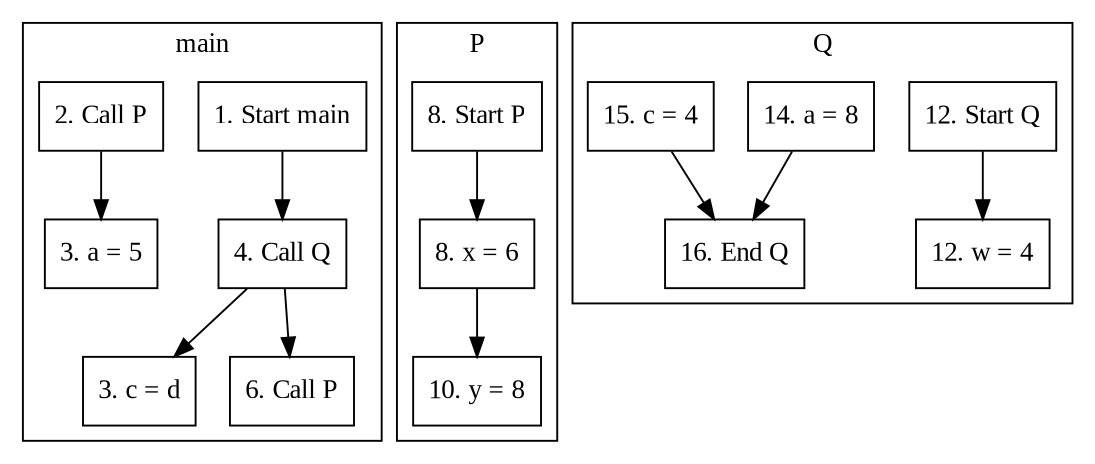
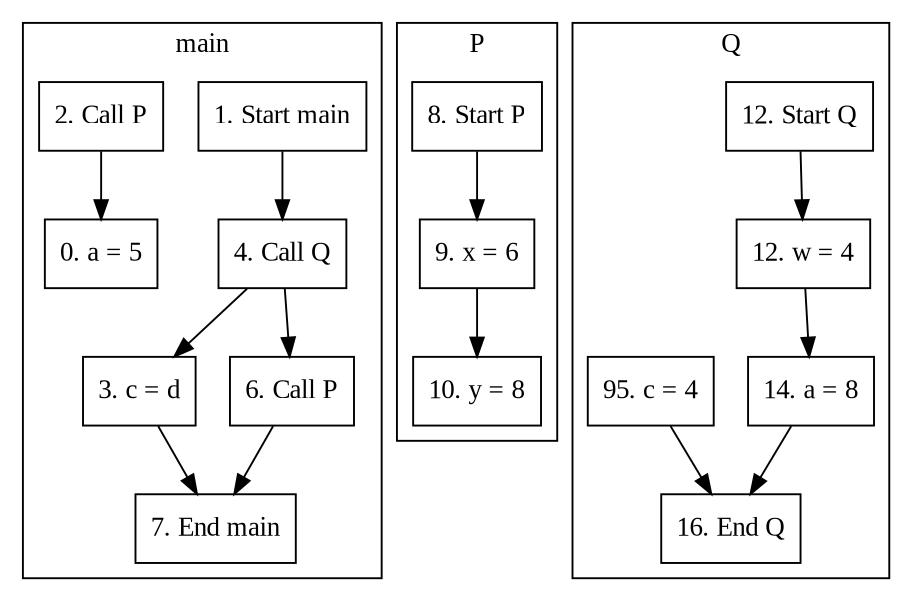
node "15. c = 4": label "15. c = 4" -> "95. c = 4"
node "3. a = 5": label "3. a = 5" -> "0. a = 5"
node "8. x = 6": label "8. x = 6" -> "9. x = 6"
edge "12. w = 4" -> "14. a = 8": added
node "7. End main": added
